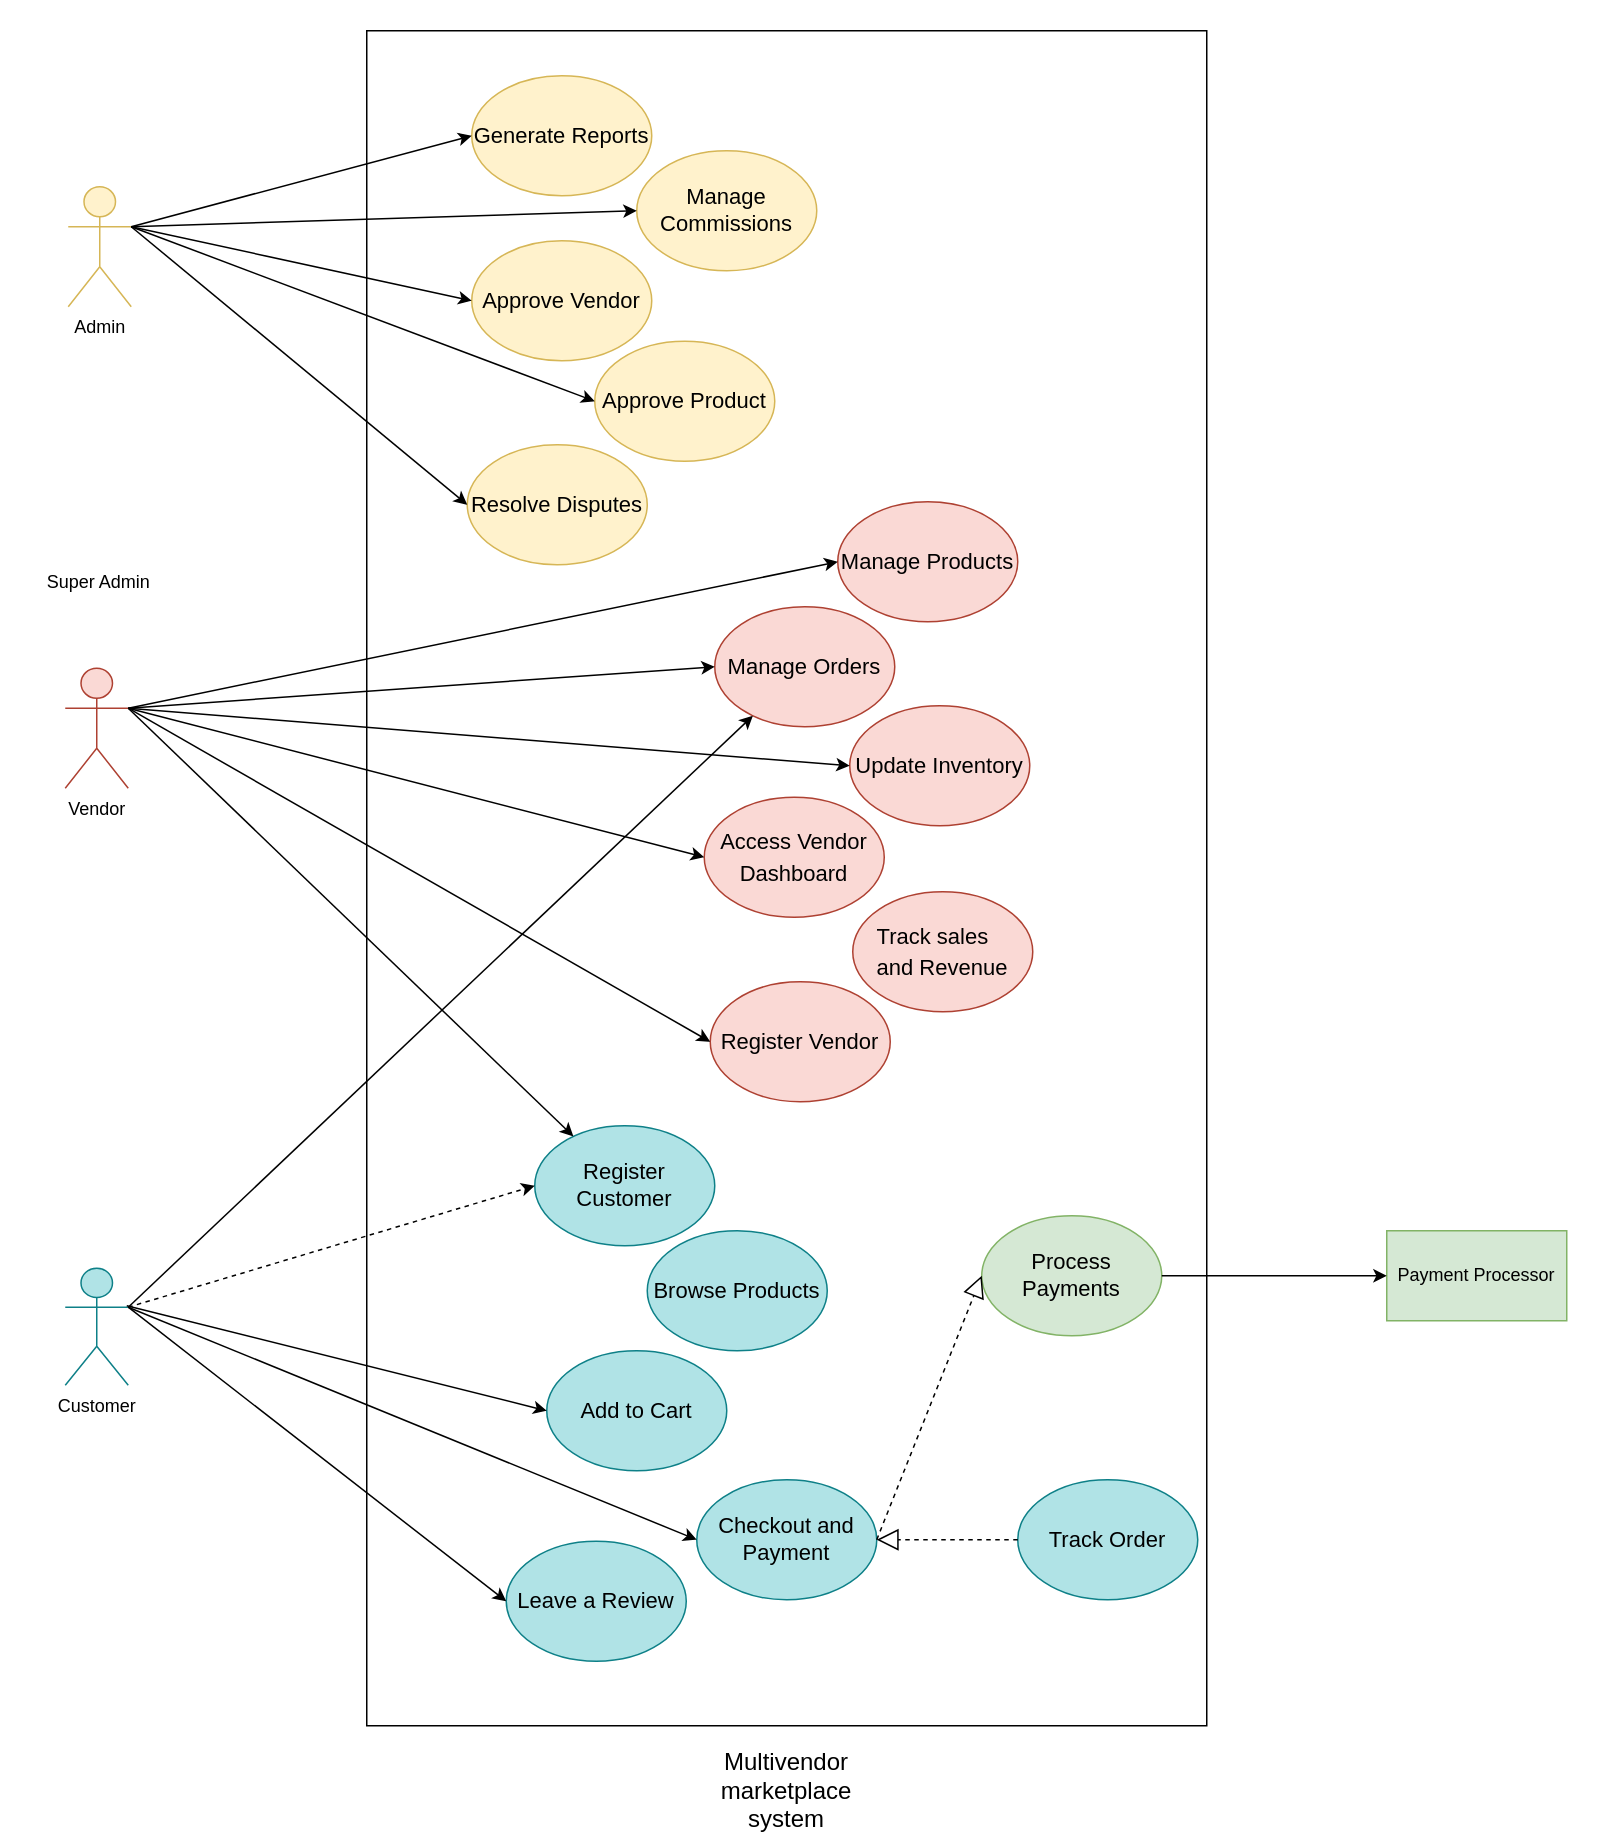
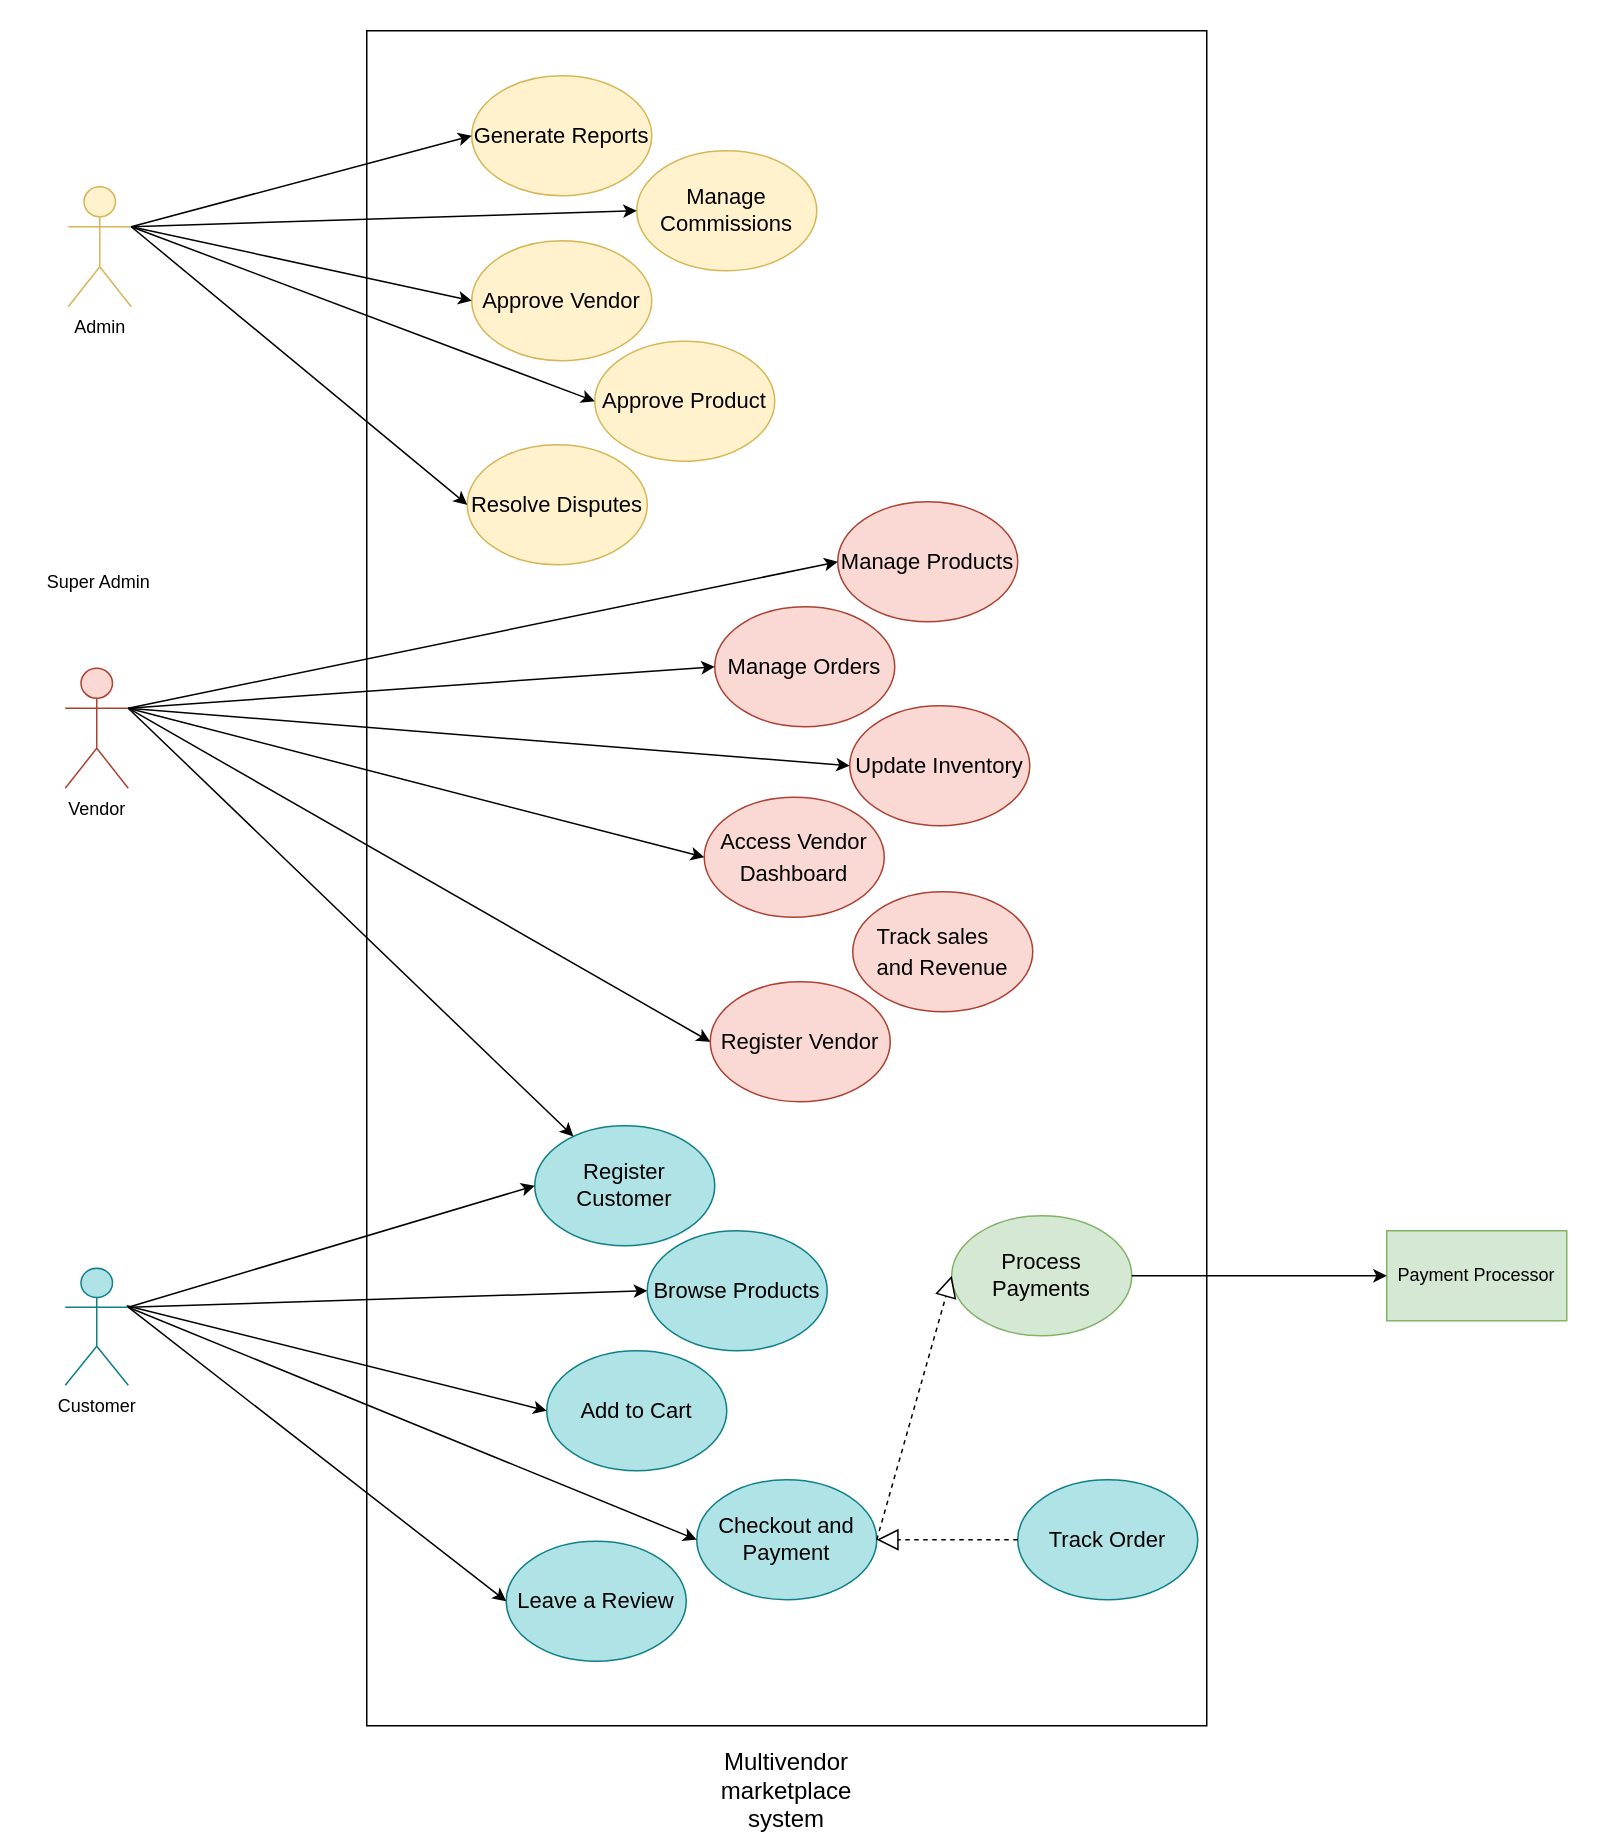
edge "Customer" -> "Manage Orders": now "Customer" -> "Browse Products"
edge "Customer" -> "Register Customer": style dashed -> solid
node "Process Payments": moved (1072, 1276) -> (1042, 1276)
